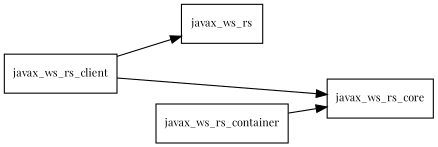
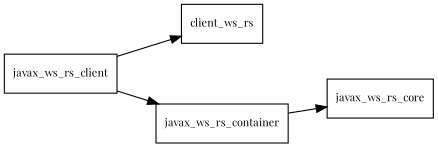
node "javax_ws_rs": label "javax_ws_rs" -> "client_ws_rs"
edge "javax_ws_rs_client" -> "javax_ws_rs_core": now "javax_ws_rs_client" -> "javax_ws_rs_container"
